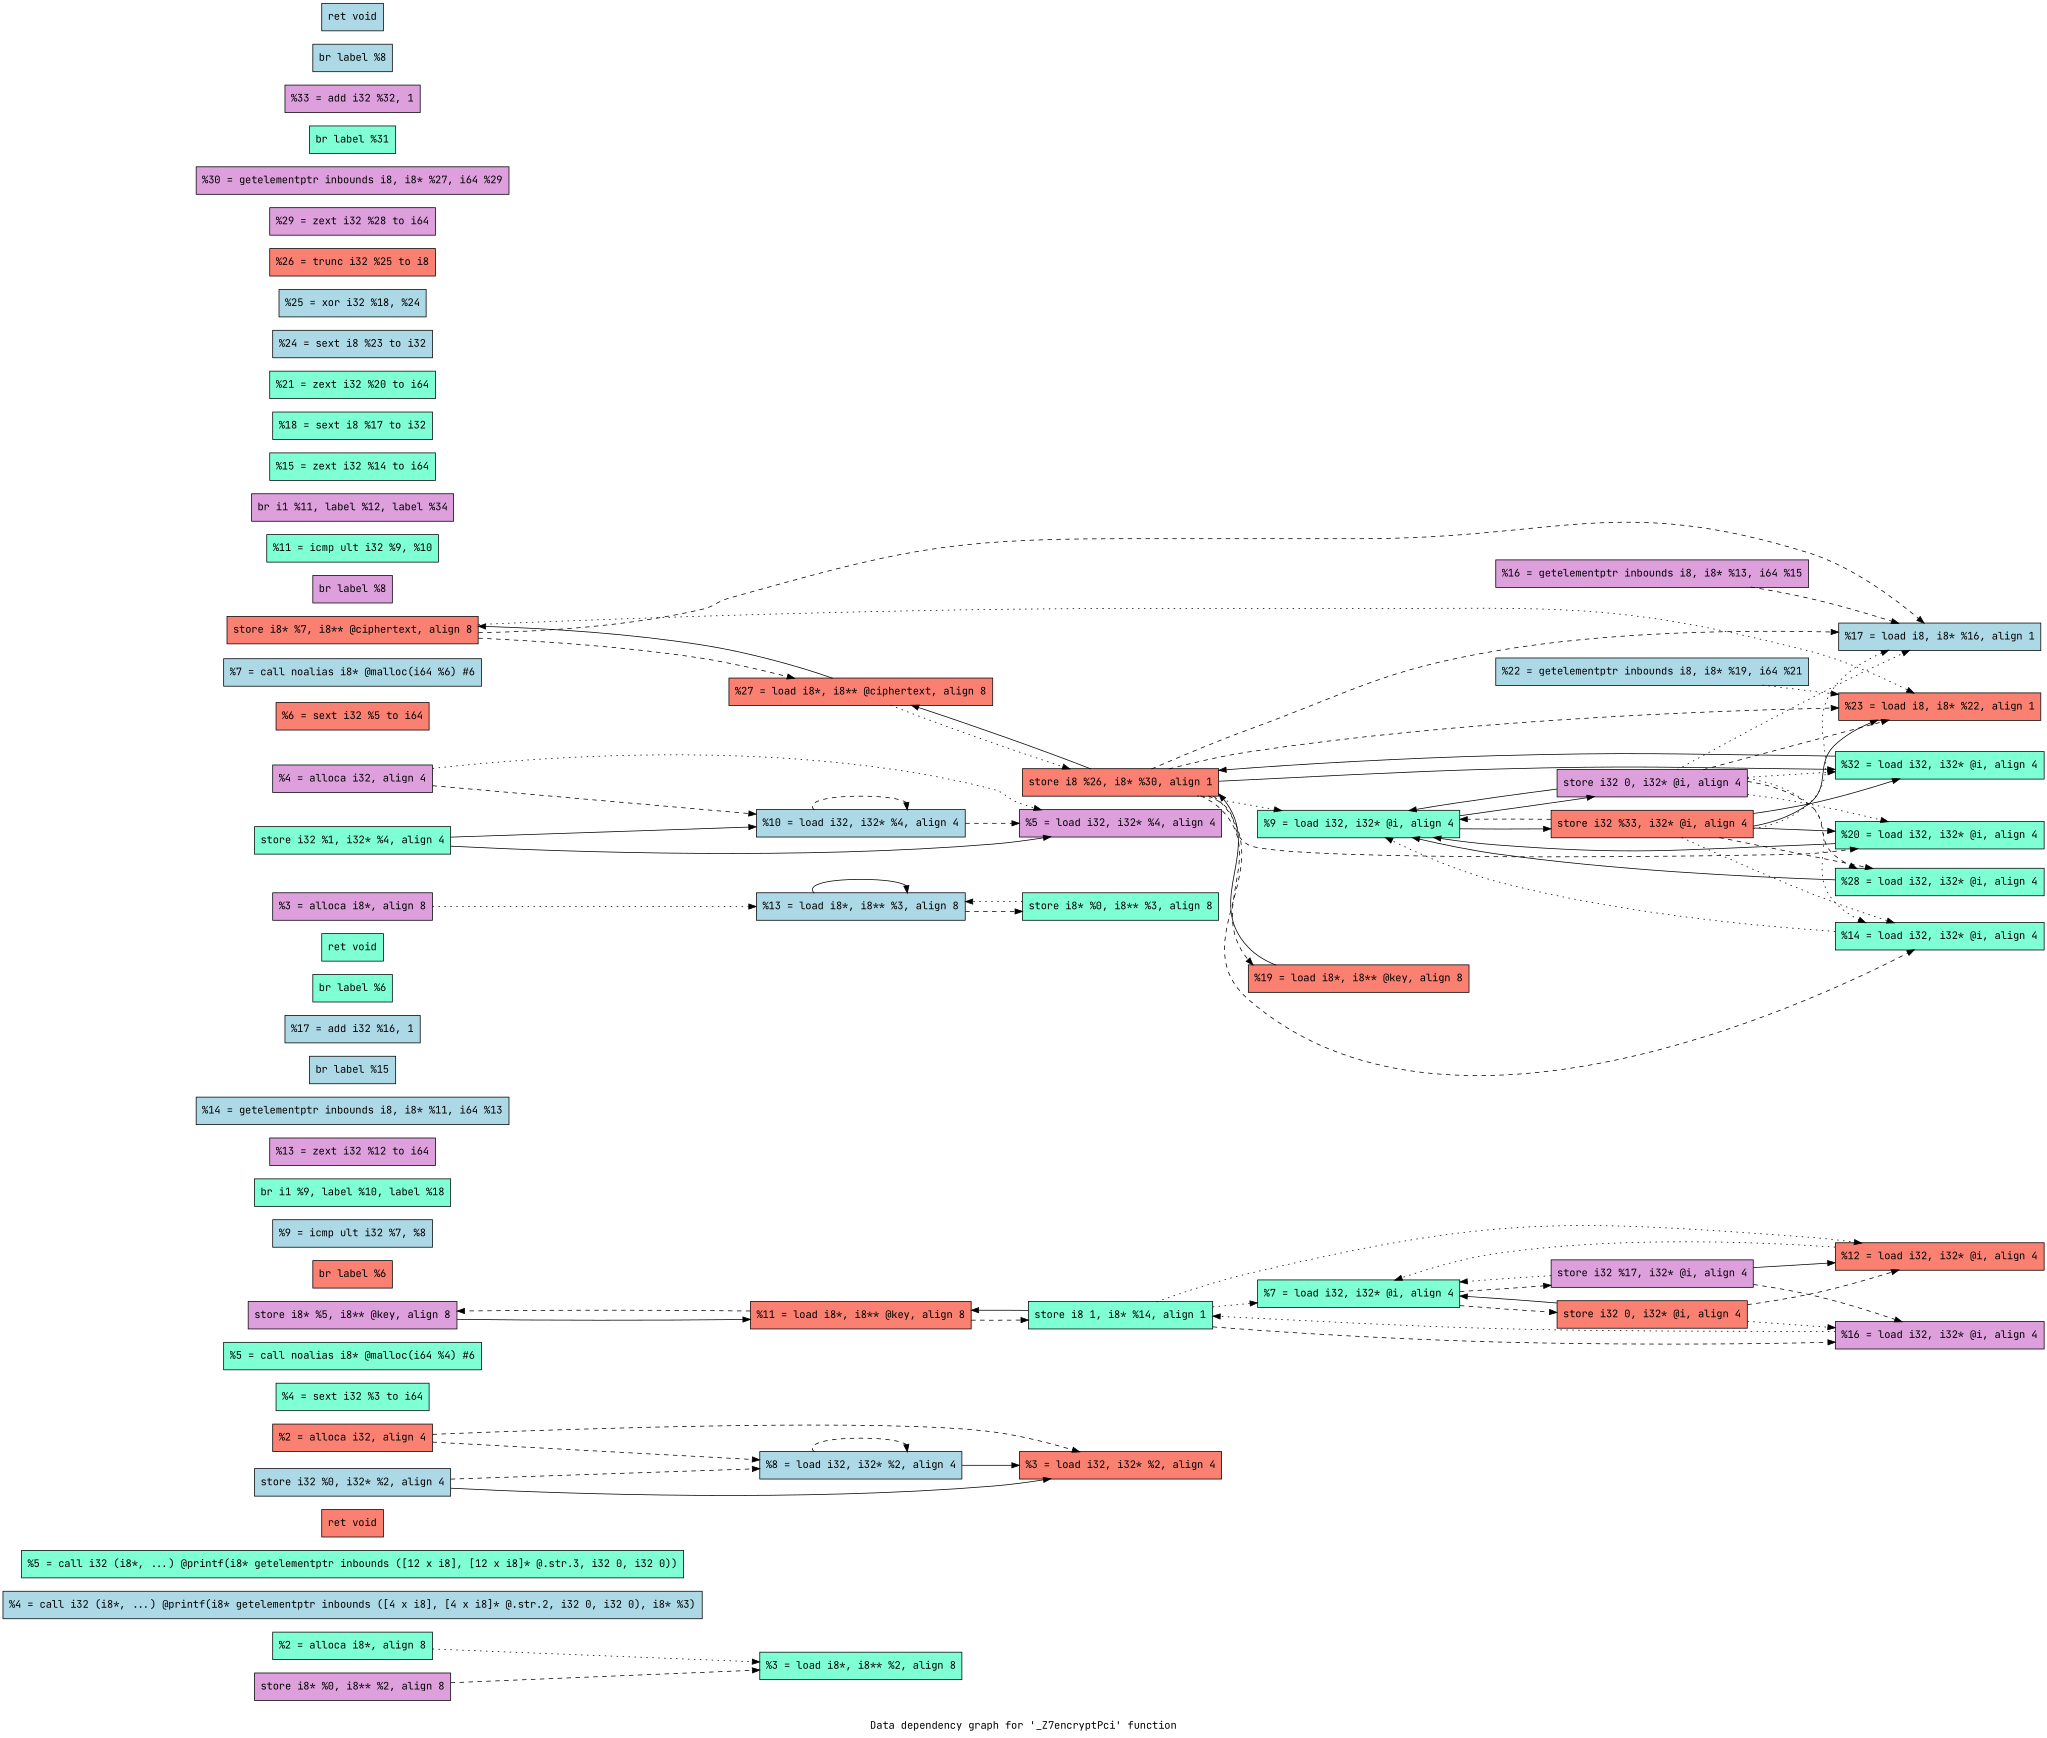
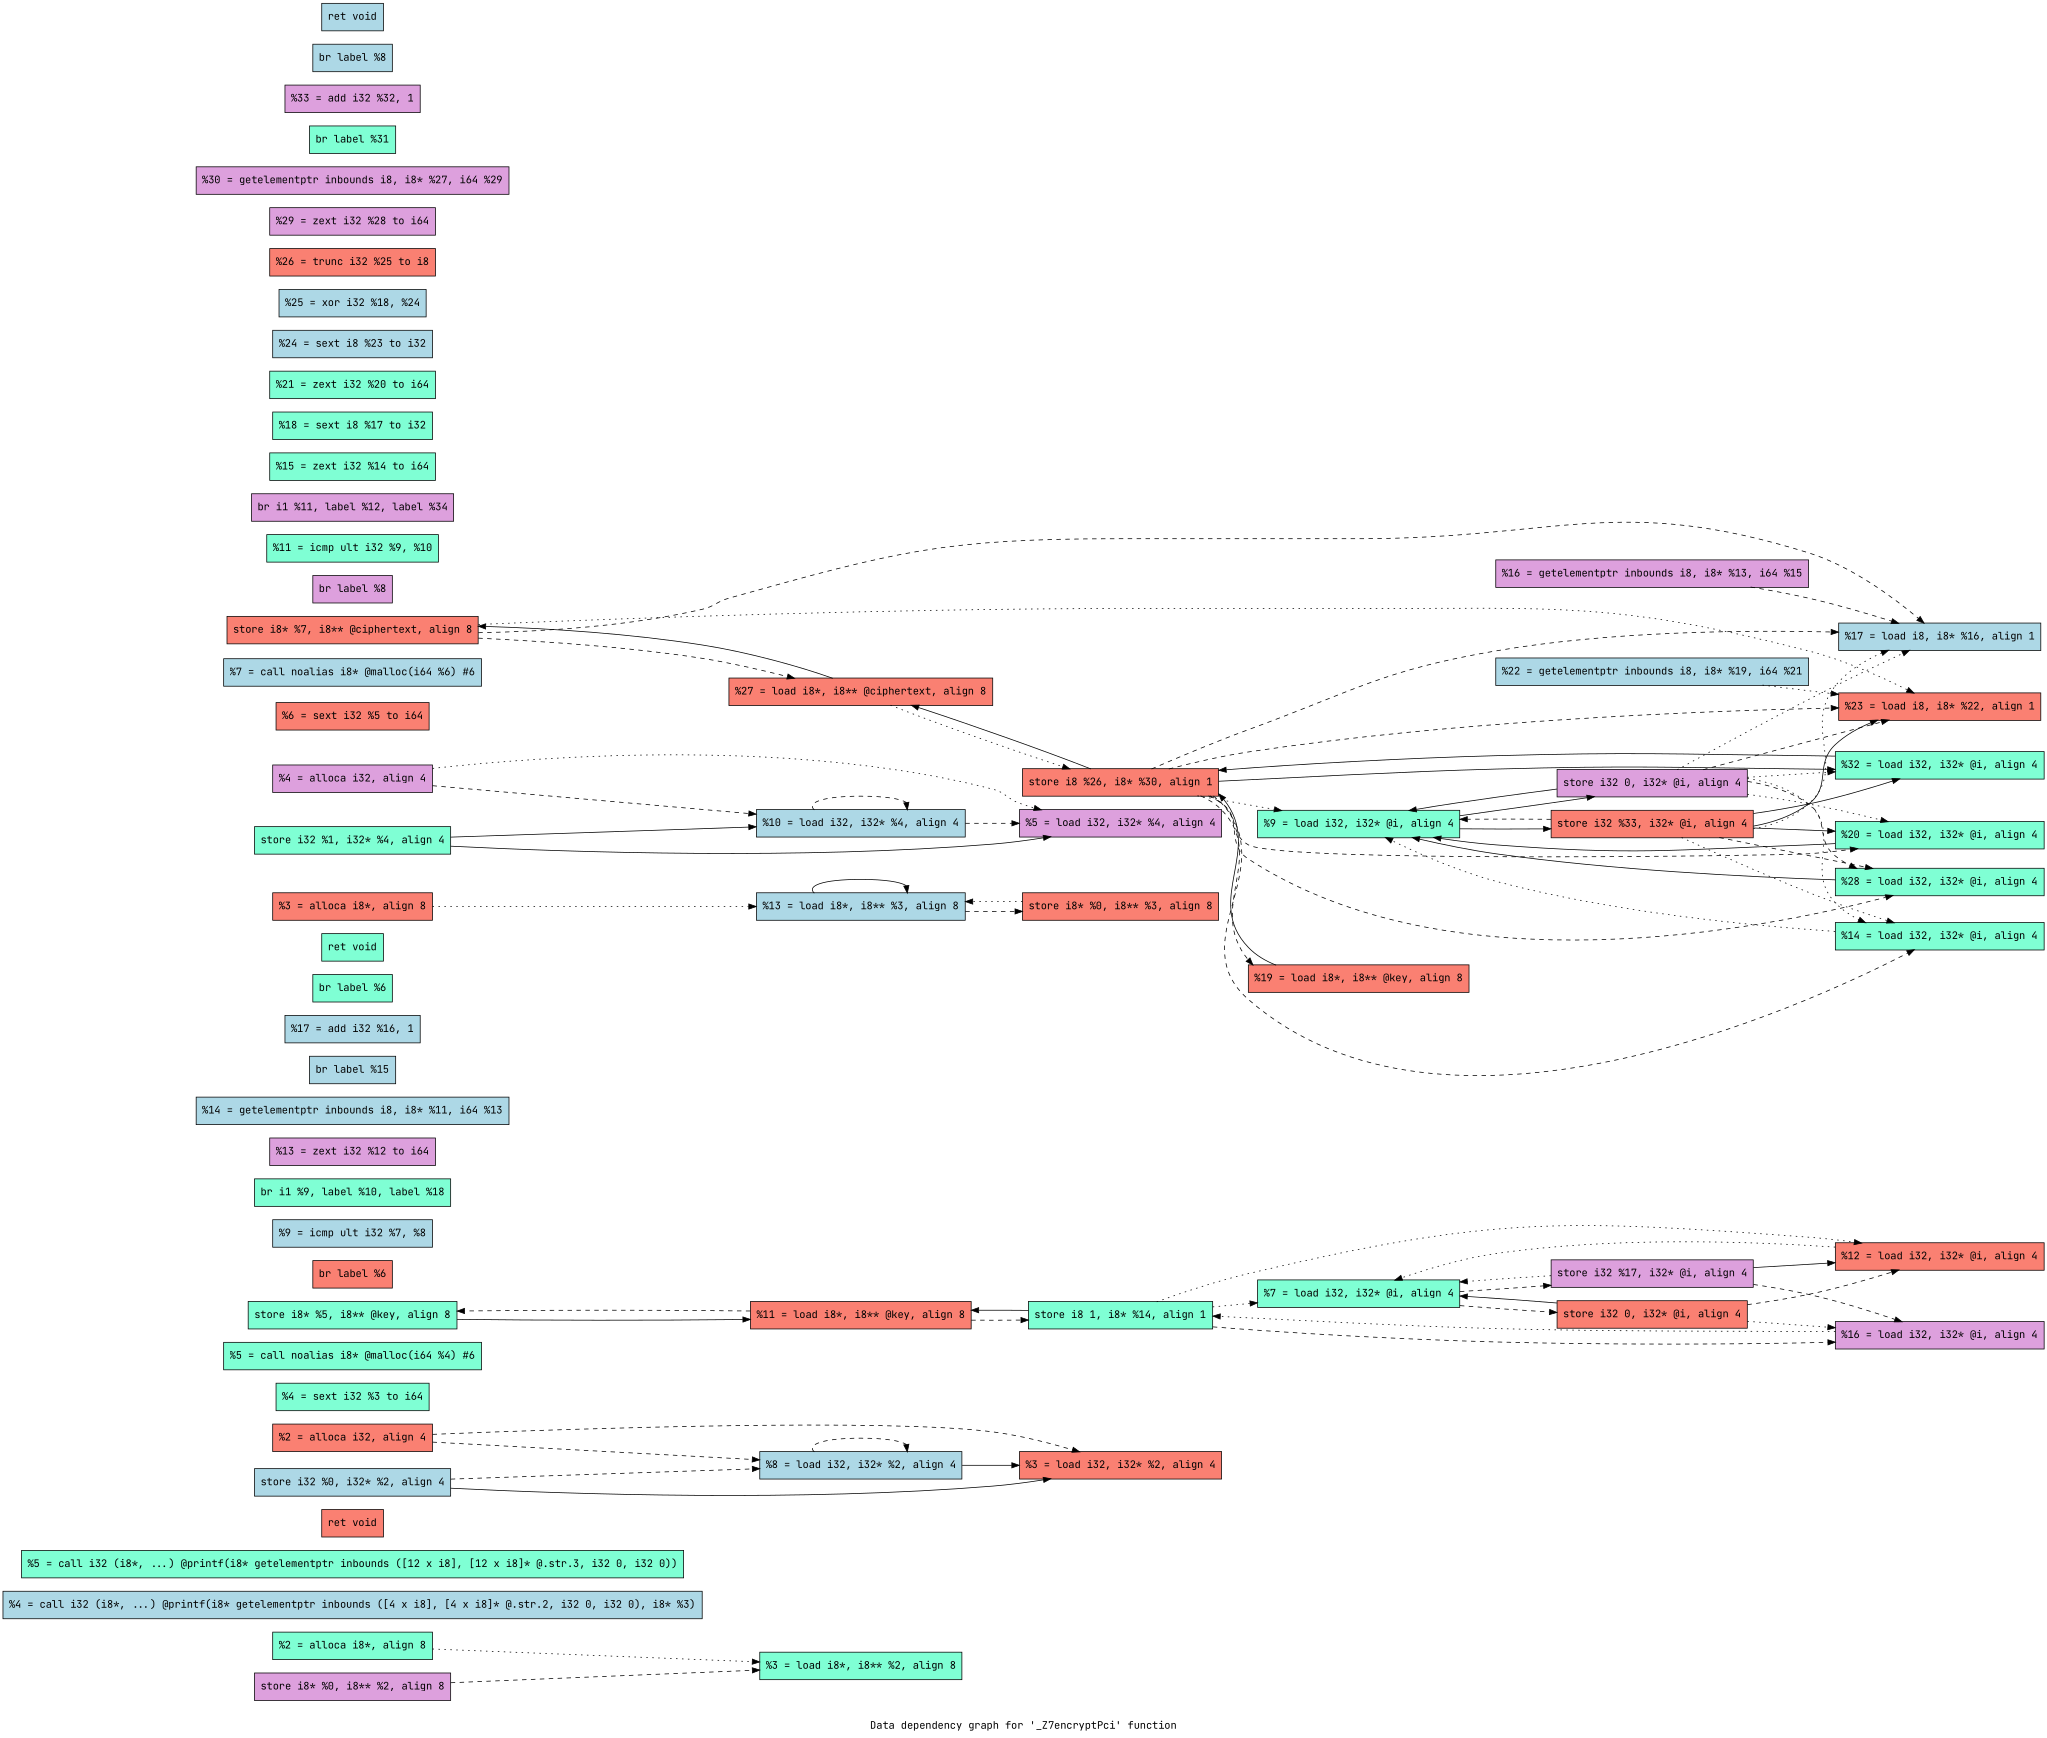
node "%3 = alloca i8*, align 8": fillcolor plum -> salmon
node "store i8* %0, i8** %3, align 8": fillcolor aquamarine -> salmon
edge "store i8 %26, i8* %30, align 1" -> "%28 = load i32, i32* @i, align 4": added
node "store i8* %5, i8** @key, align 8": fillcolor plum -> aquamarine
